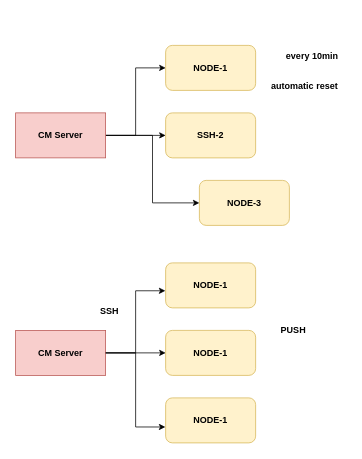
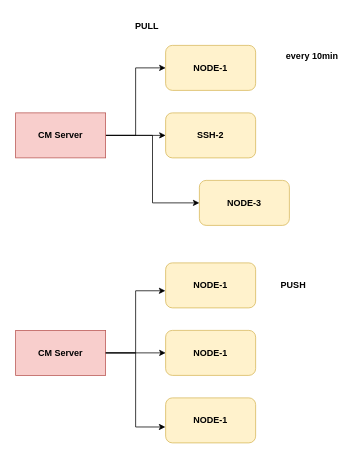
node "PULL": added
node "automatic reset": removed
node "SSH": removed
node "PUSH": moved (293, 330) -> (293, 285)
